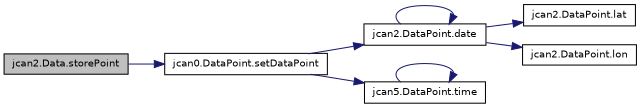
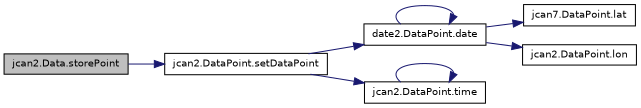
node "jcan2.DataPoint.lat": label "jcan2.DataPoint.lat" -> "jcan7.DataPoint.lat"
node "jcan2.DataPoint.date": label "jcan2.DataPoint.date" -> "date2.DataPoint.date"
node "jcan0.DataPoint.setDataPoint": label "jcan0.DataPoint.setDataPoint" -> "jcan2.DataPoint.setDataPoint"
node "jcan5.DataPoint.time": label "jcan5.DataPoint.time" -> "jcan2.DataPoint.time"
